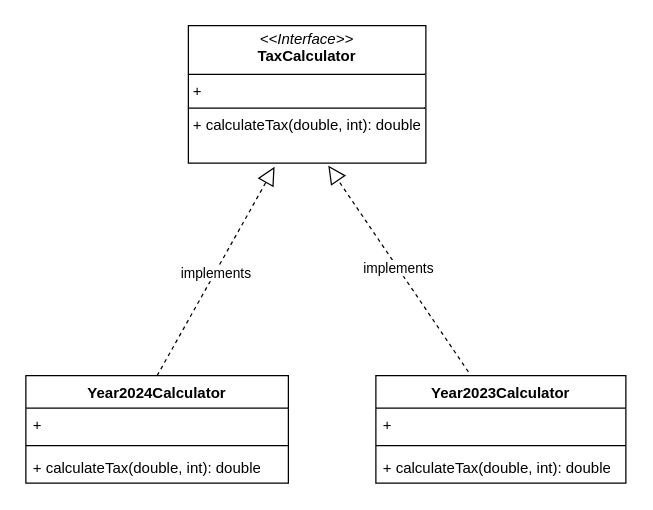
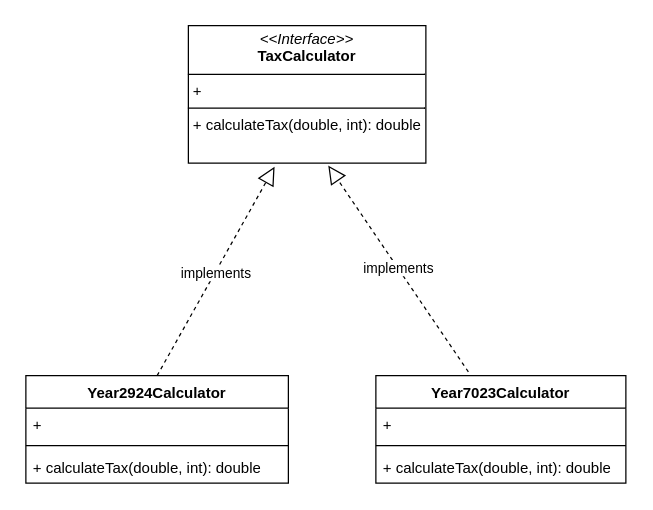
node "Year2024Calculator": label "Year2024Calculator" -> "Year2924Calculator"
node "Year2023Calculator": label "Year2023Calculator" -> "Year7023Calculator"
